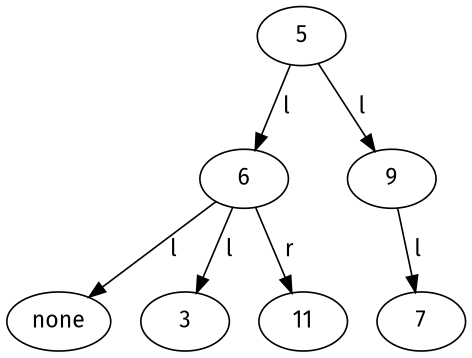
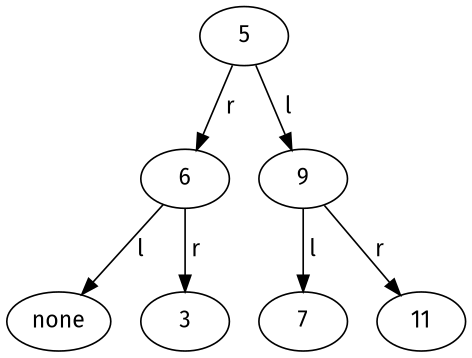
edge "5" -> "6": label " l " -> " r "
edge "6" -> "11": now "9" -> "11"
edge "6" -> "3": label " l " -> " r "
